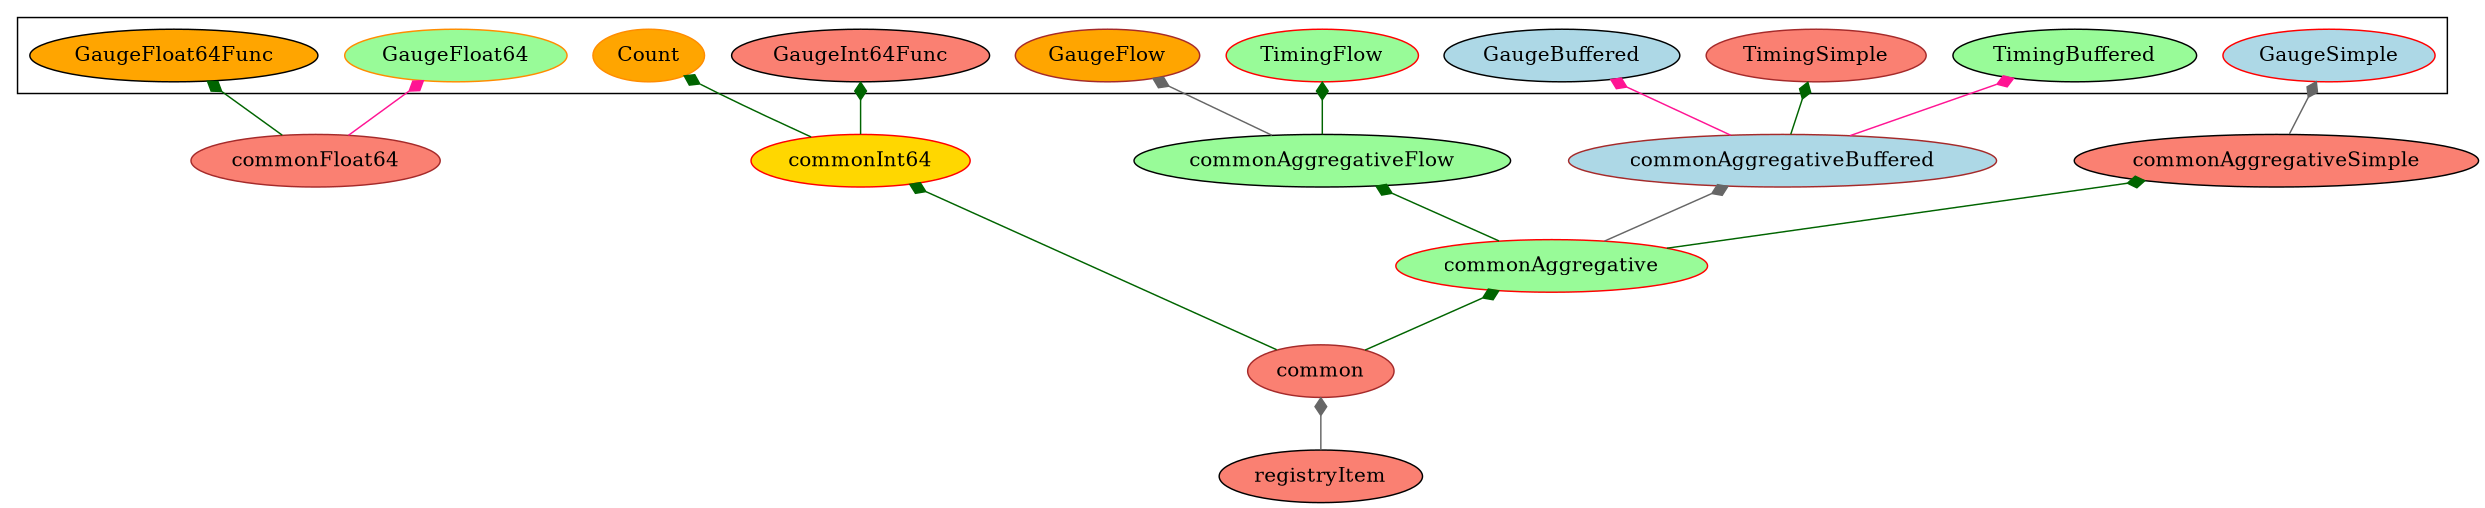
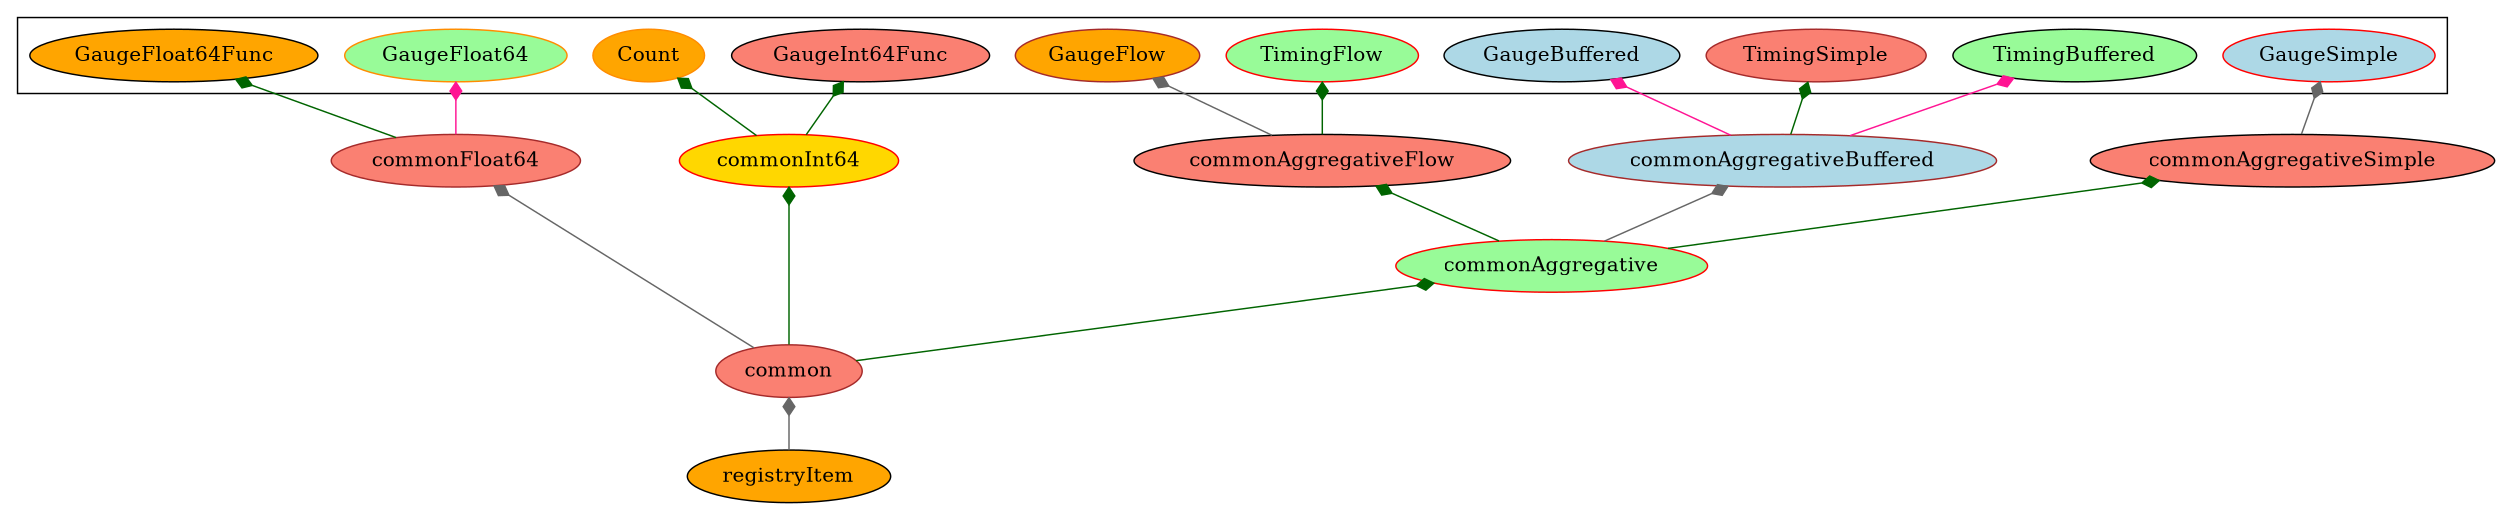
node "commonAggregativeFlow": fillcolor palegreen -> salmon
edge "common" -> "commonFloat64": added
node "registryItem": fillcolor salmon -> orange
